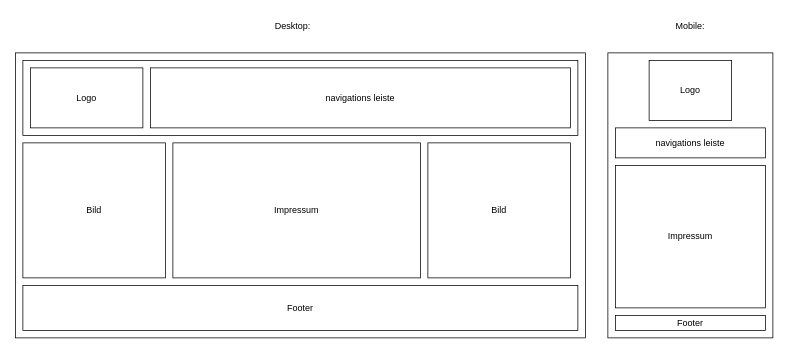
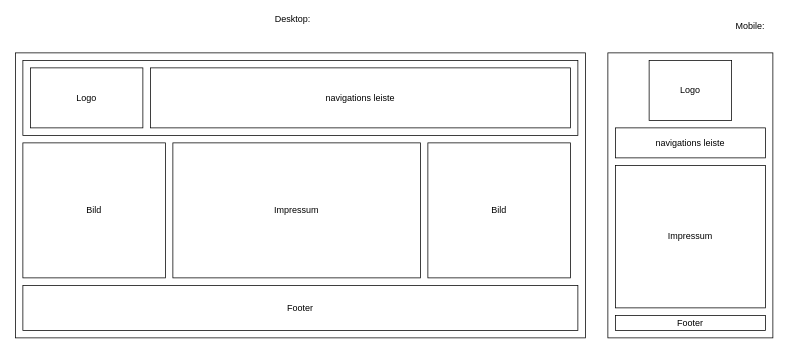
node "Desktop:": moved (293, 27) -> (293, 19)
node "Mobile:": moved (690, 27) -> (750, 27)
